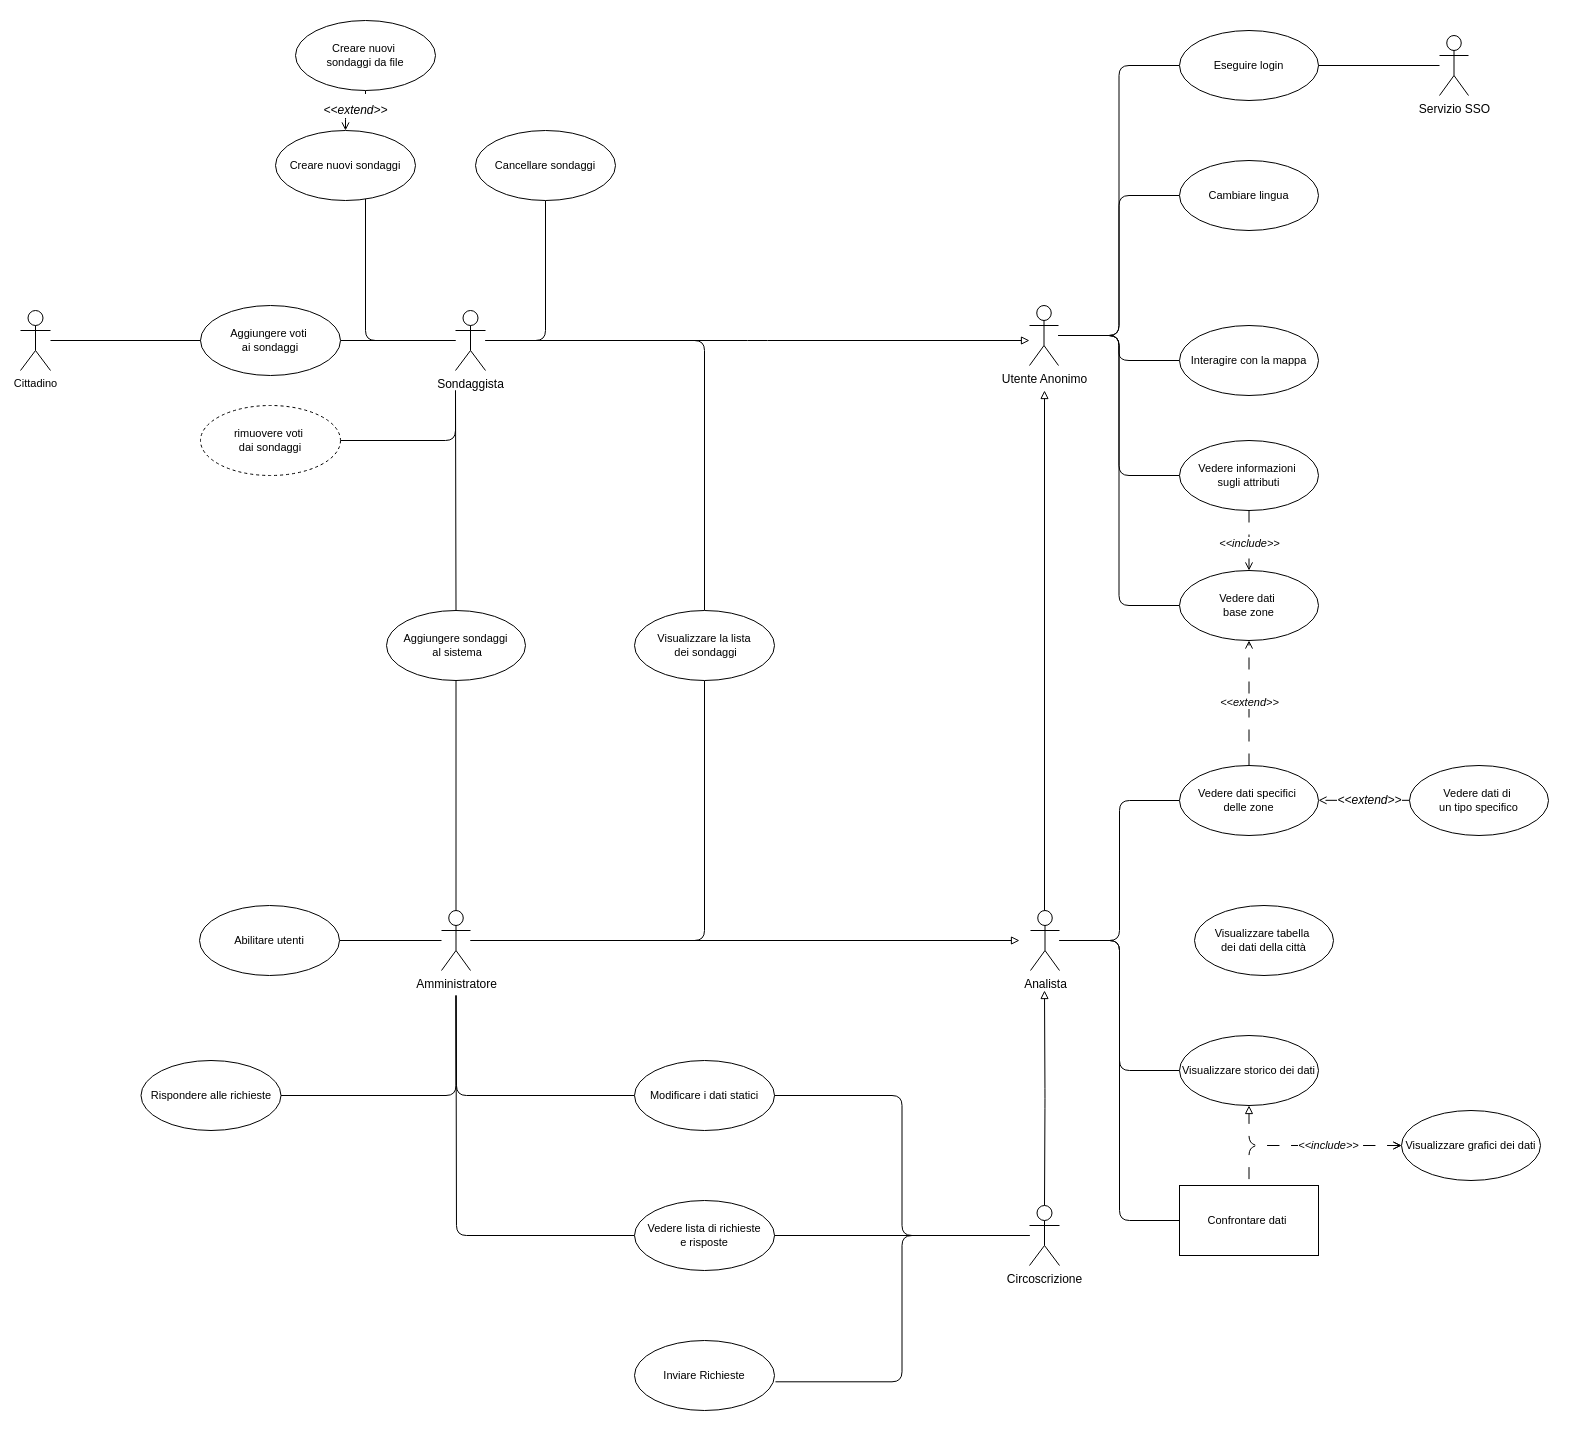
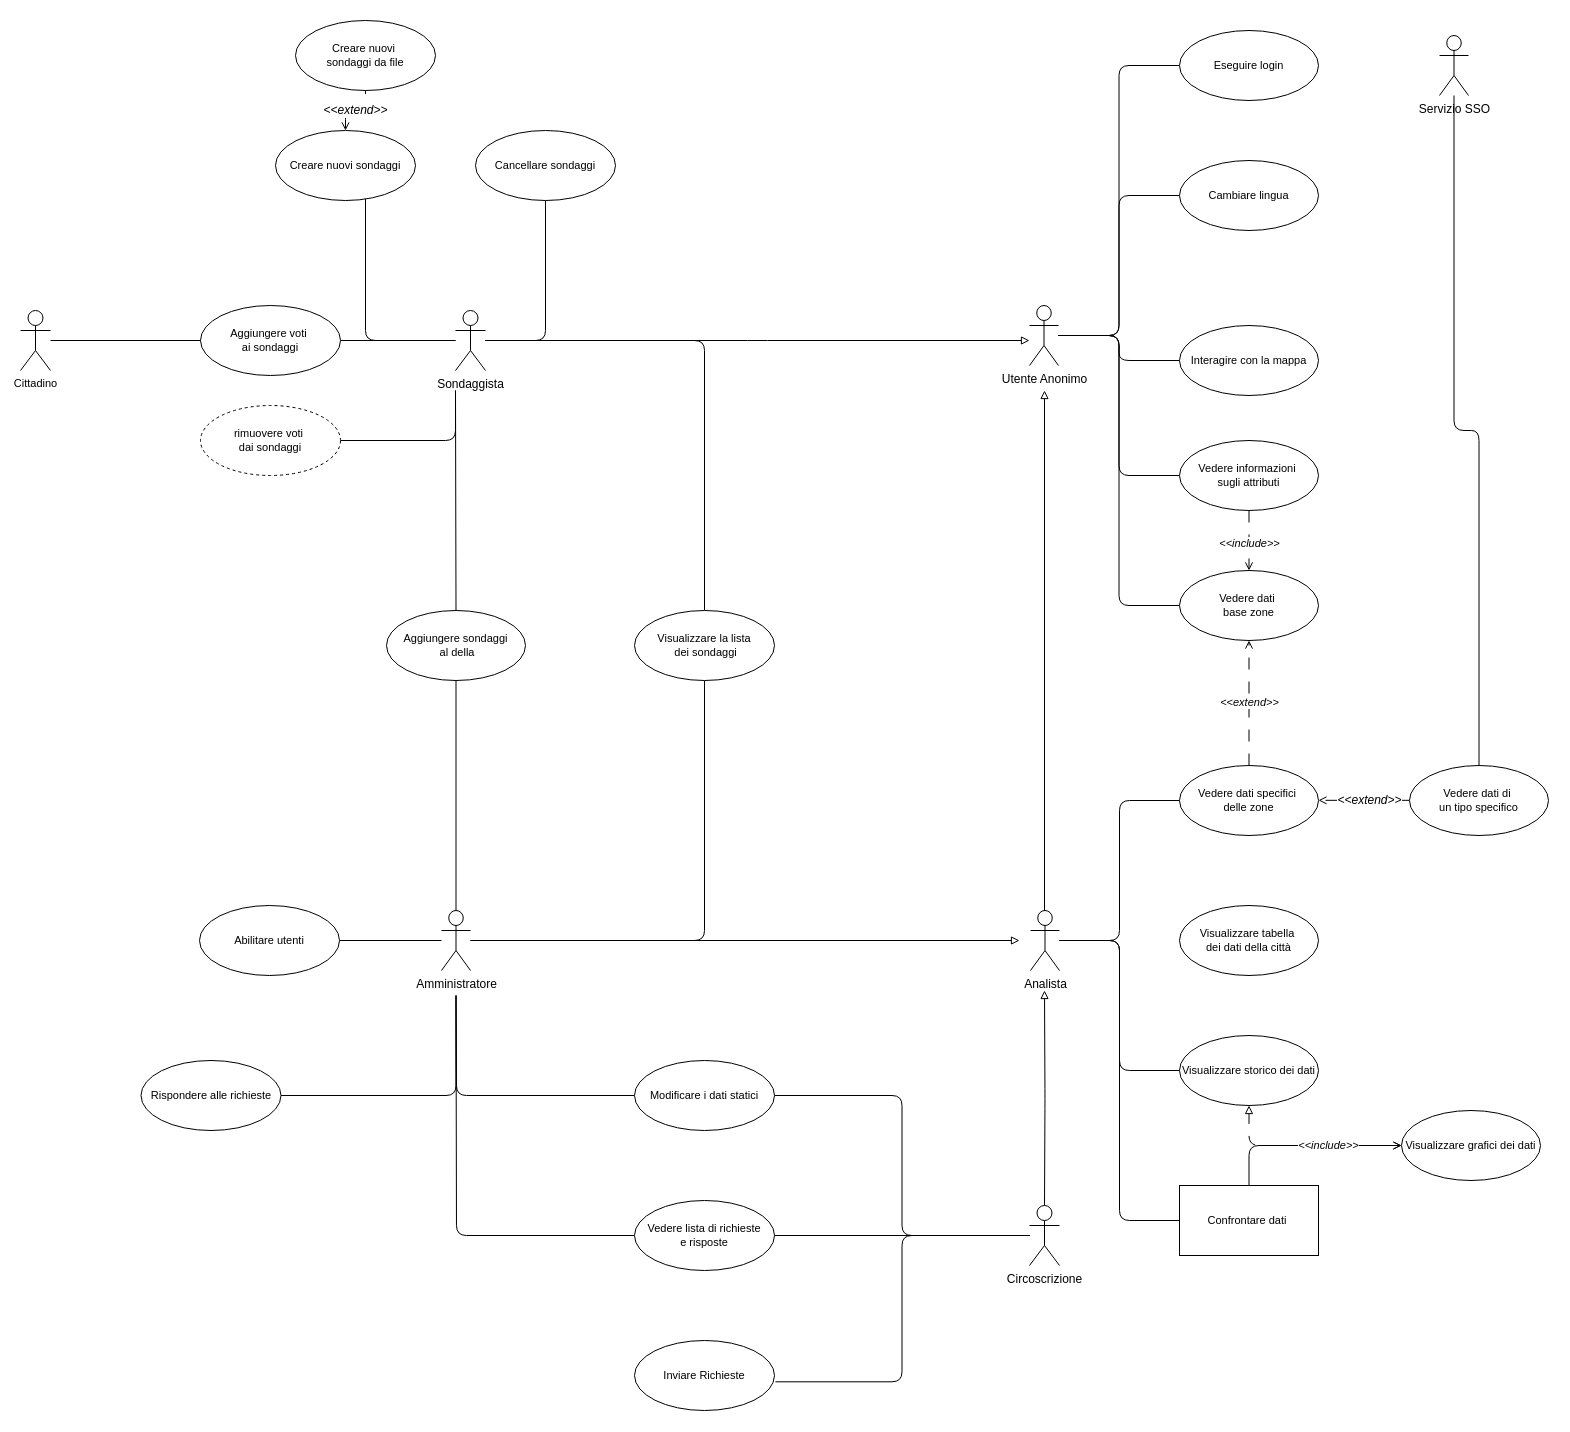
edge "Eseguire login" -- "Servizio SSO": now "Vedere dati di un tipo specifico" -- "Servizio SSO"
node "Aggiungere sondaggi al sistema": label "Aggiungere sondaggi al sistema" -> "Aggiungere sondaggi al della"
node "Visualizzare tabella dei dati della città": moved (1264, 941) -> (1249, 941)
edge "Confrontare dati" -> "Visualizzare grafici dei dati": style dashed -> solid
